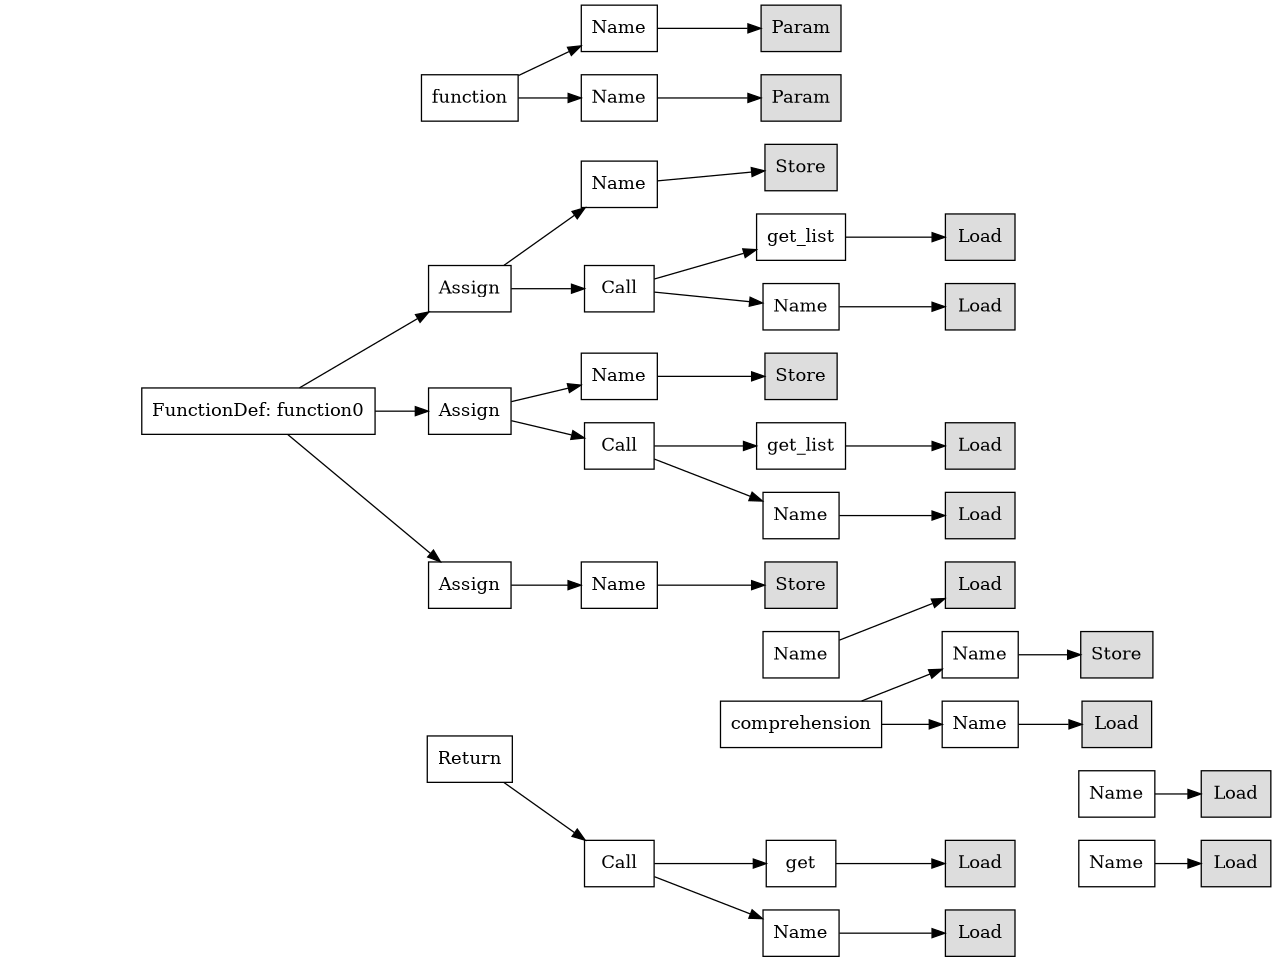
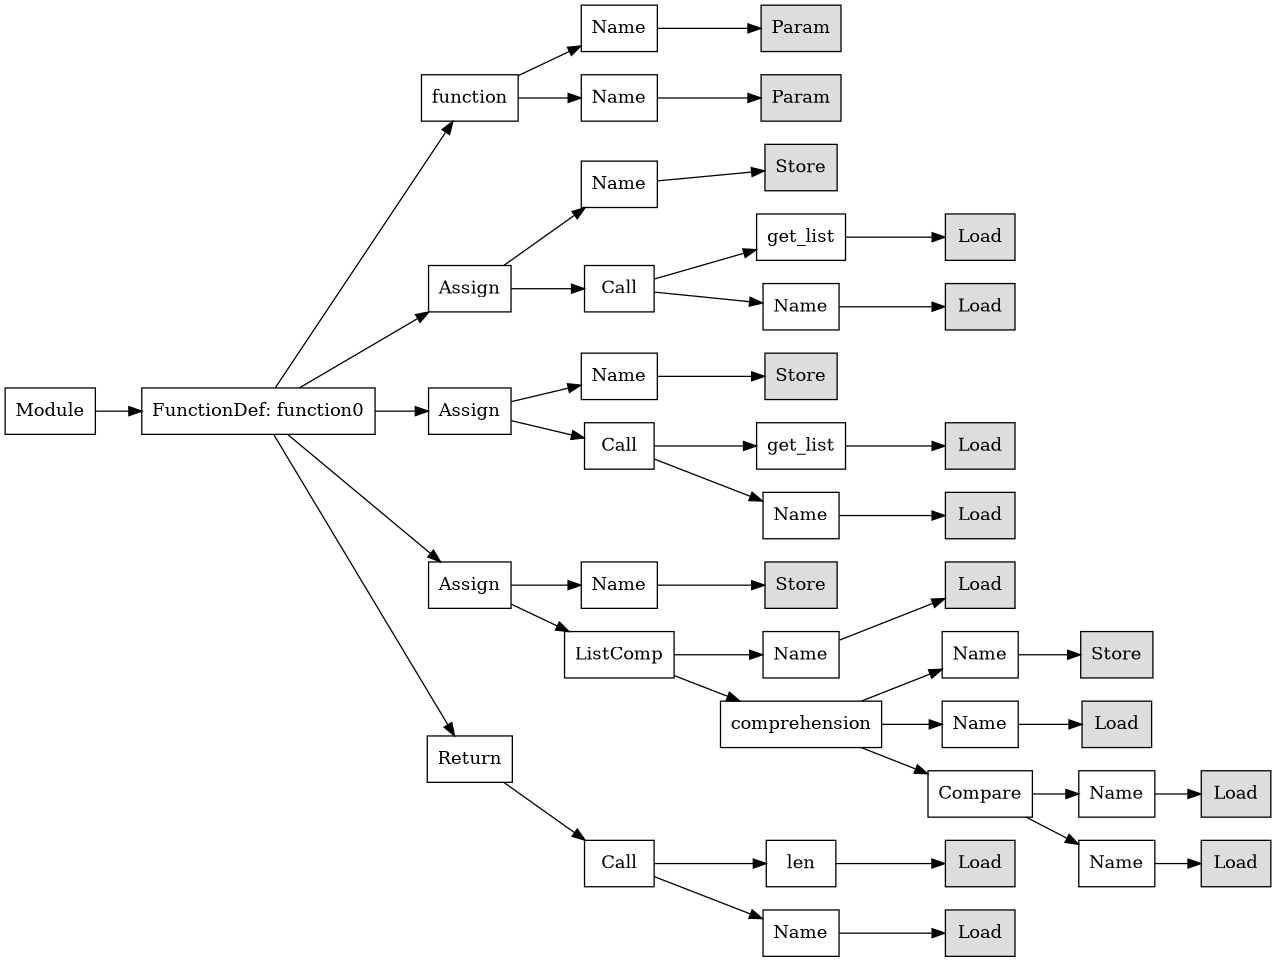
edge "FunctionDef: function0" -> "function": added
node "Module": added
edge "FunctionDef: function0" -> "Return": added
node "ListComp": added
node "Compare": added
node "get": label "get" -> "len"
